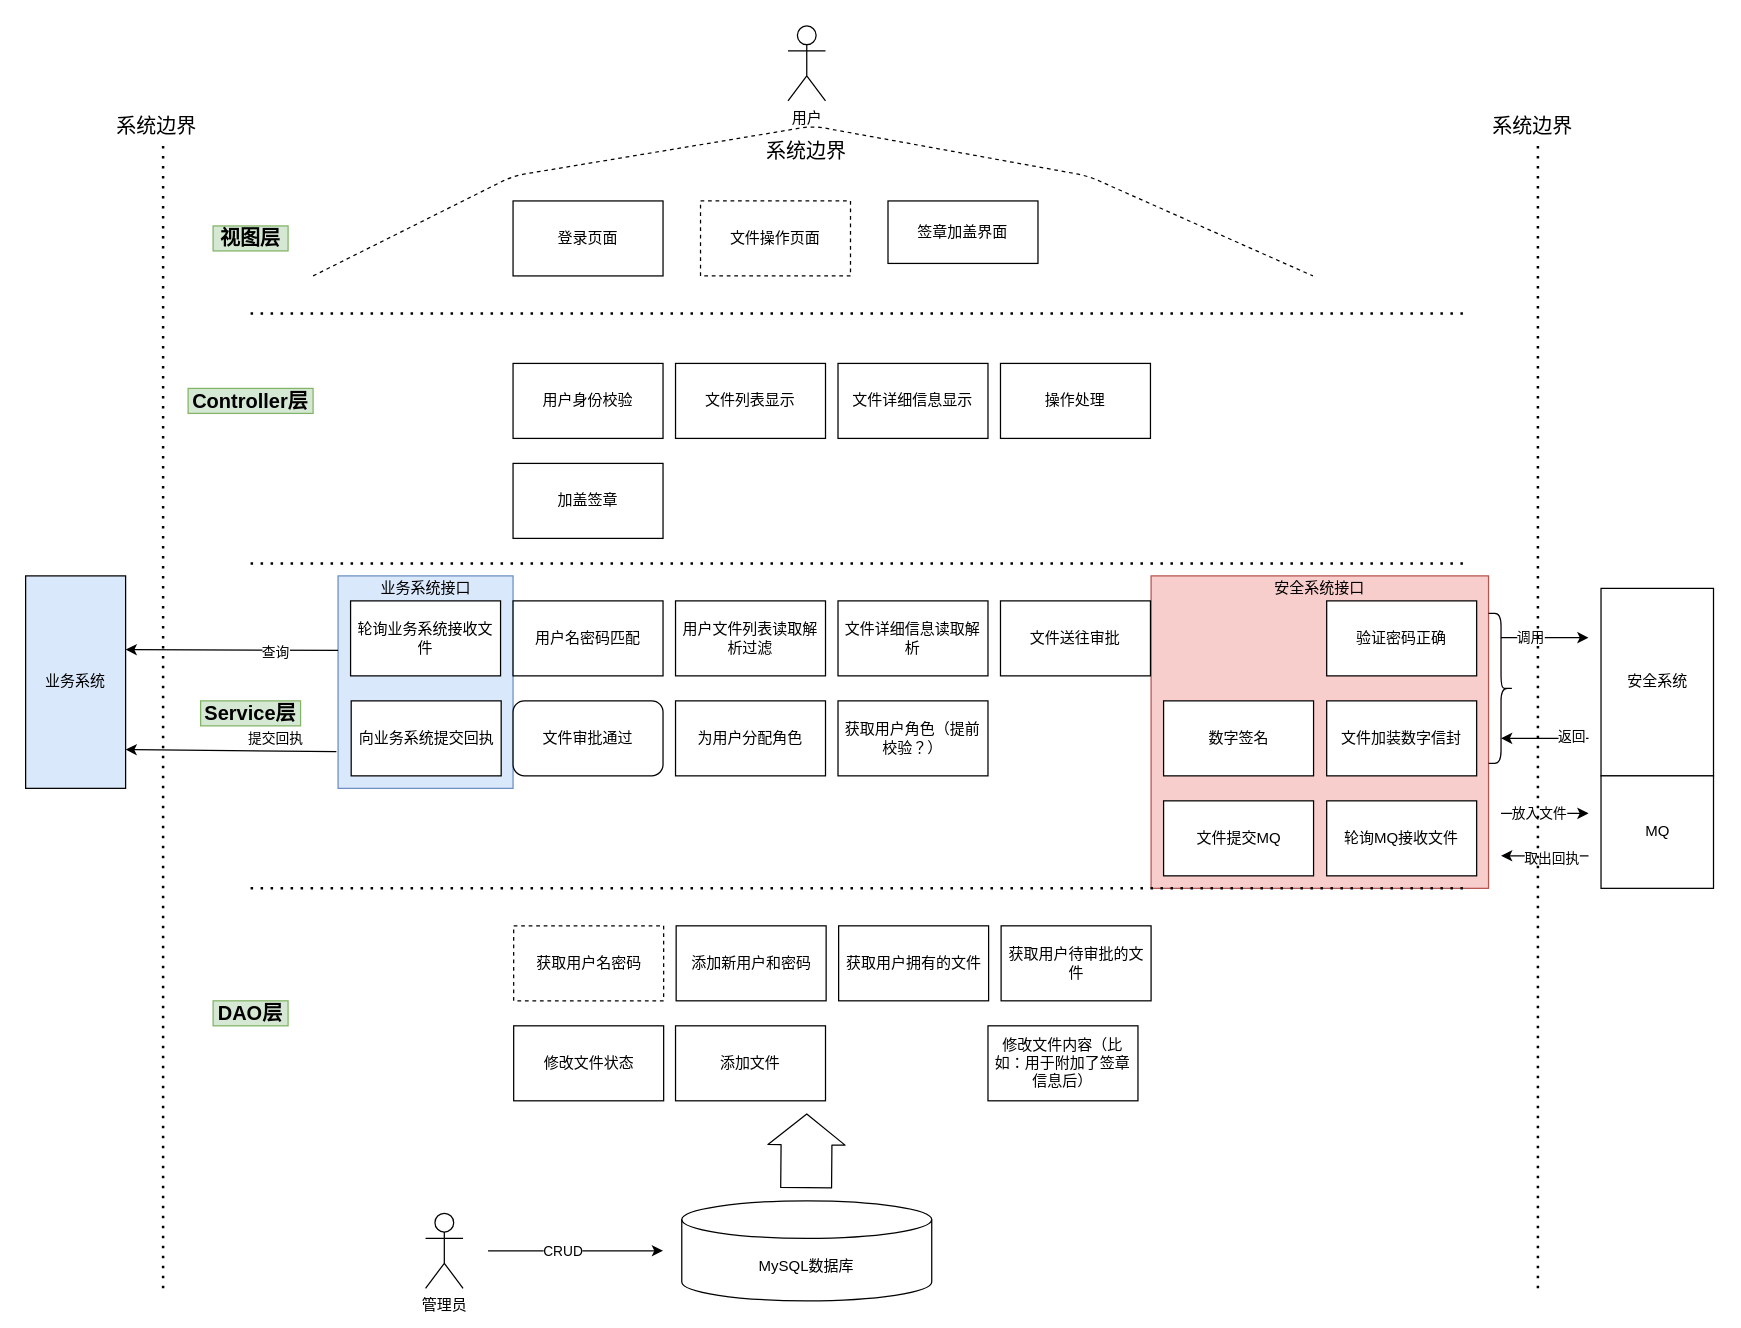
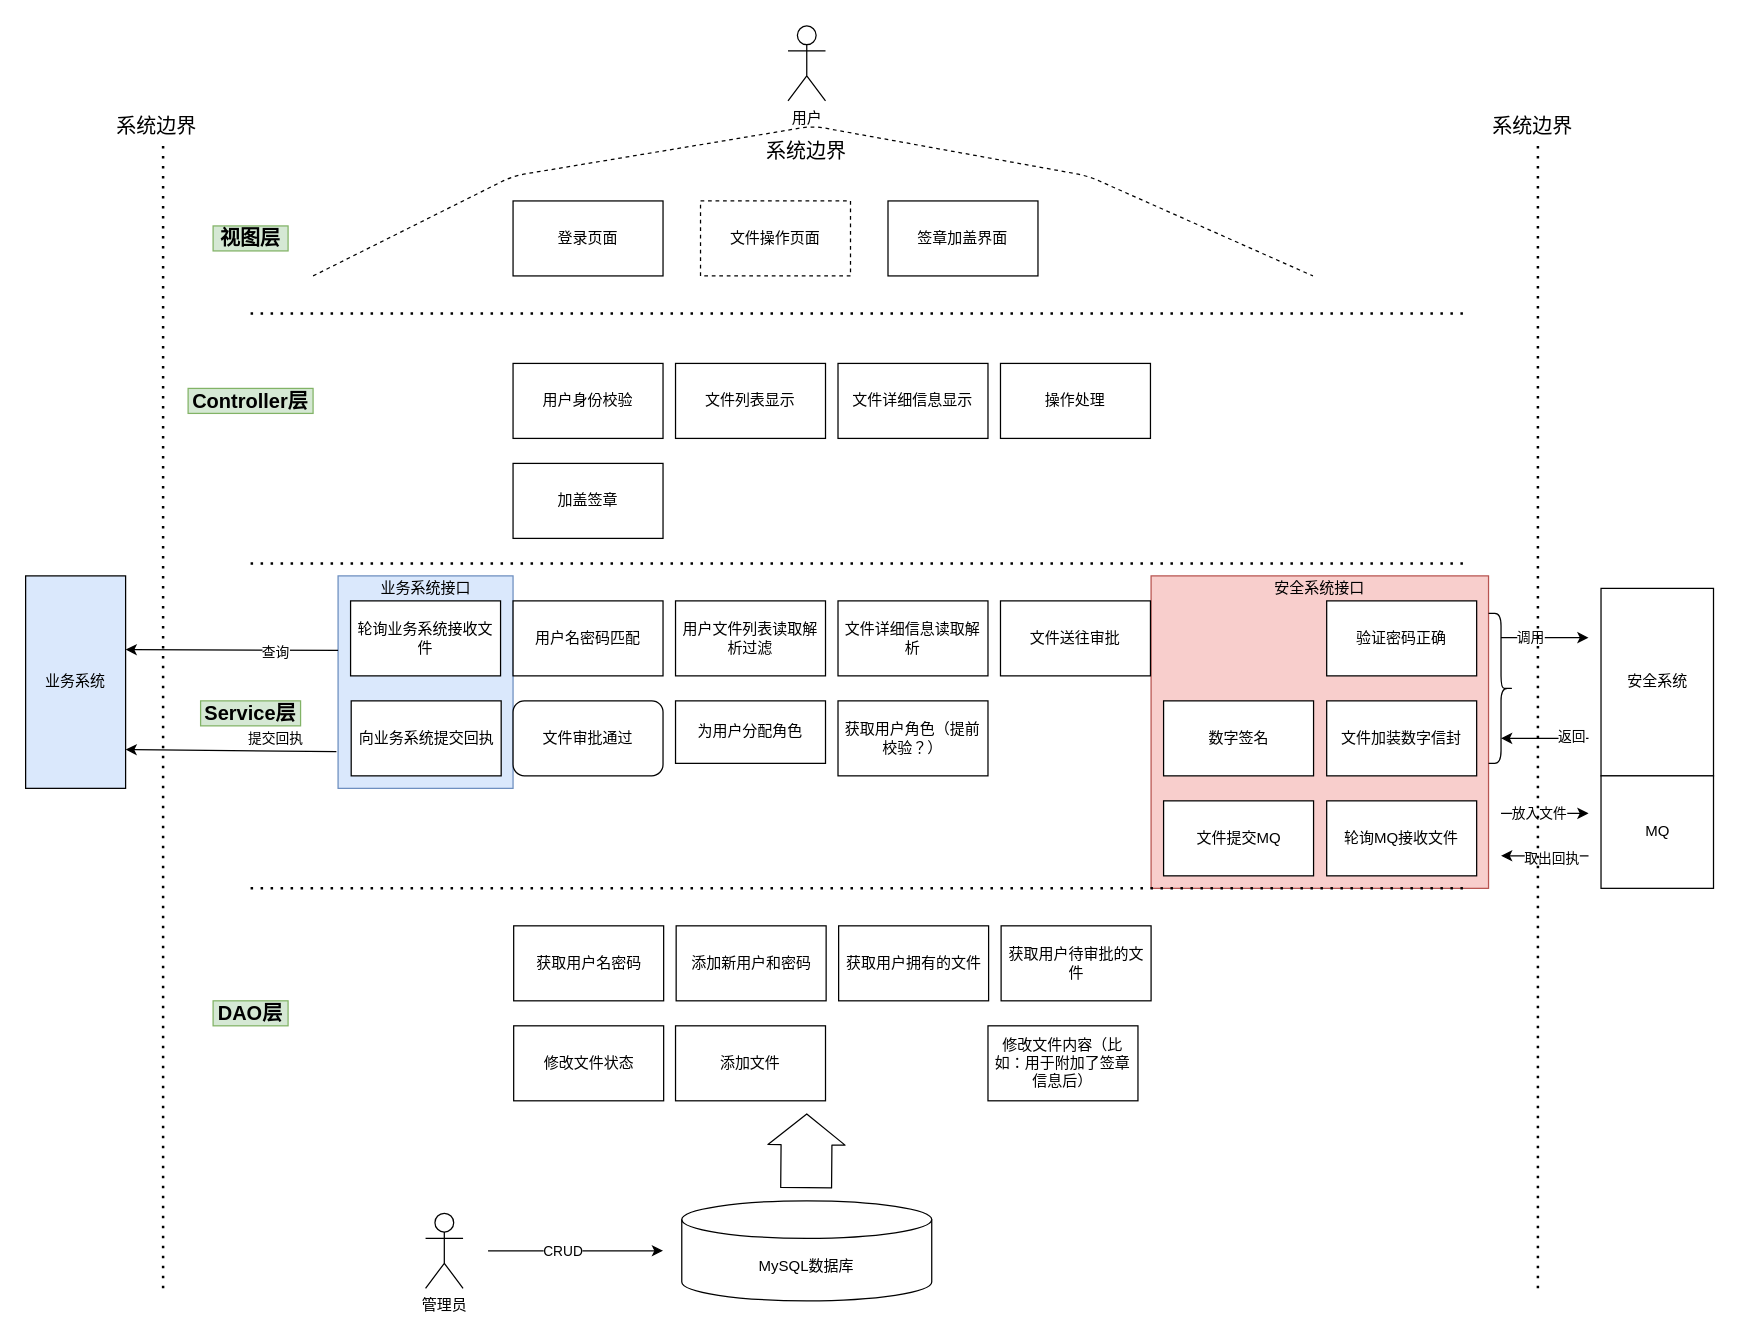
node "签章加盖界面": size 150x63 -> 150x75
node "为用户分配角色": size 150x75 -> 150x63
node "获取用户名密码": style dashed -> solid
